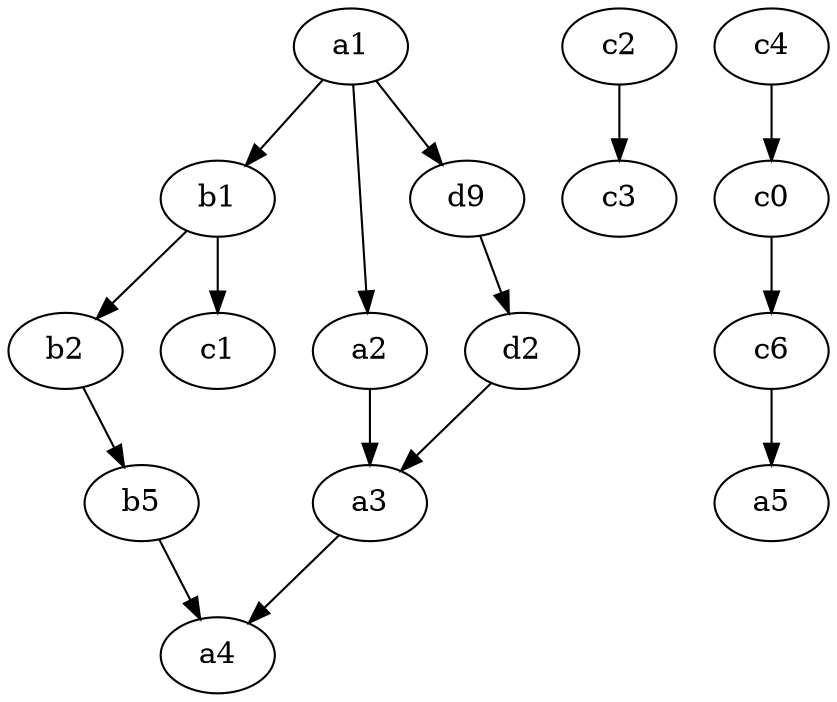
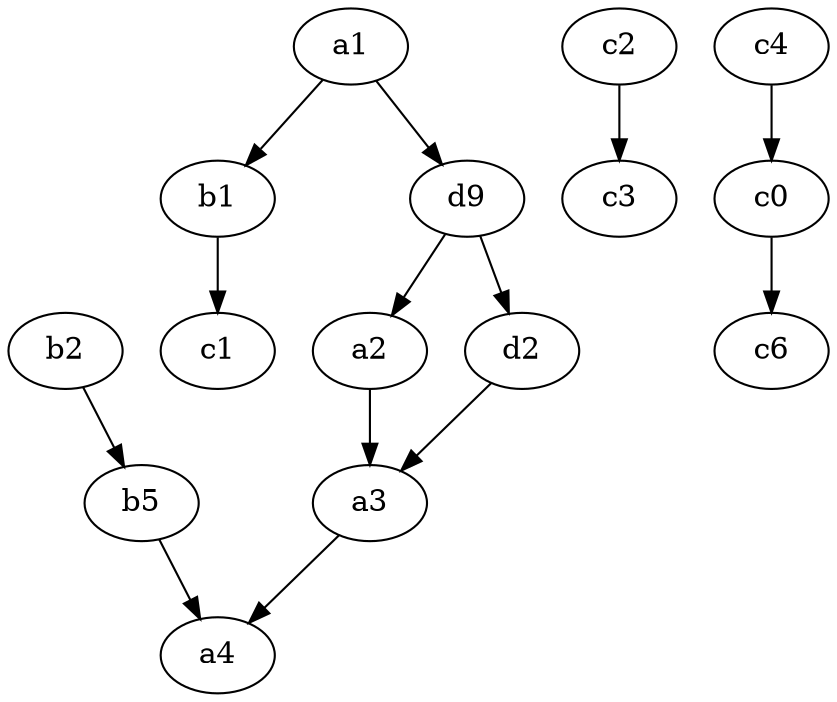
edge "a1" -> "a2": now "d9" -> "a2"
edge "b1" -> "b2": removed
node "a5": removed
